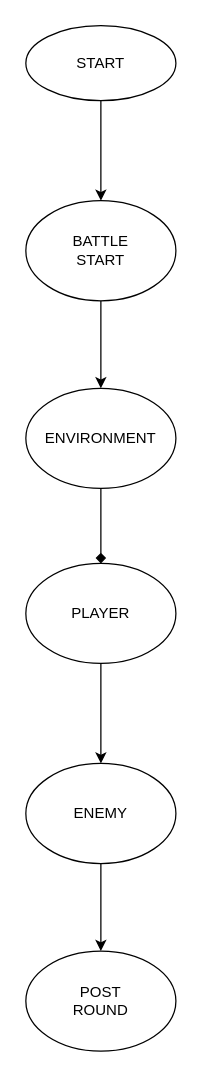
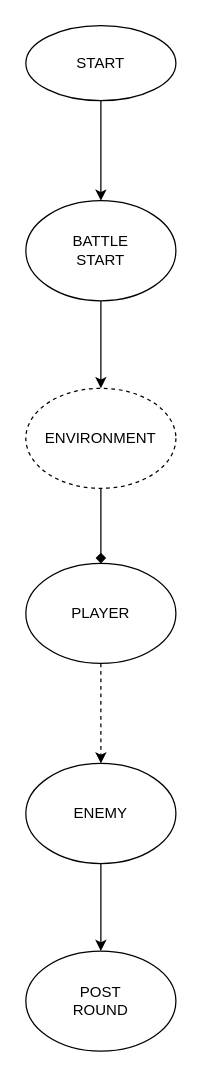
node "ENVIRONMENT": style solid -> dashed
edge "PLAYER" -> "ENEMY": style solid -> dashed
